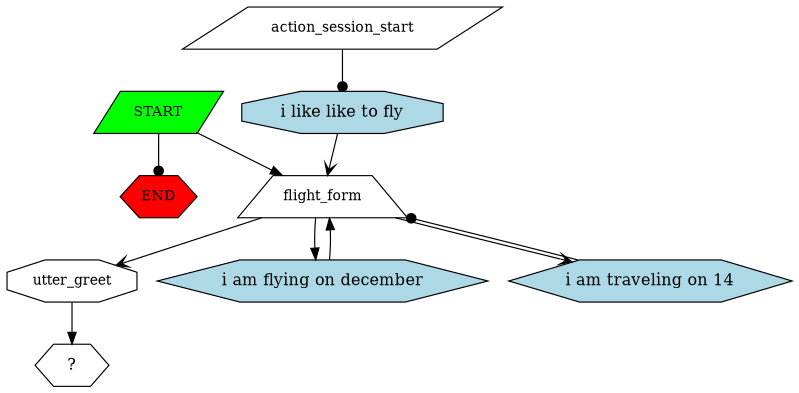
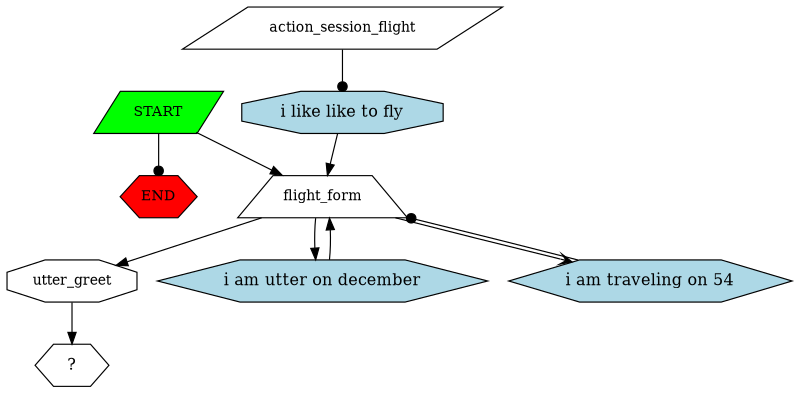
node "action_session_start": label "action_session_start" -> "action_session_flight"
edge "i like like to fly" -> "flight_form": arrowhead vee -> normal
edge "flight_form" -> "utter_greet": arrowhead vee -> normal
node "i am flying on december": label "i am flying on december" -> "i am utter on december"
node "i am traveling on 14": label "i am traveling on 14" -> "i am traveling on 54"
